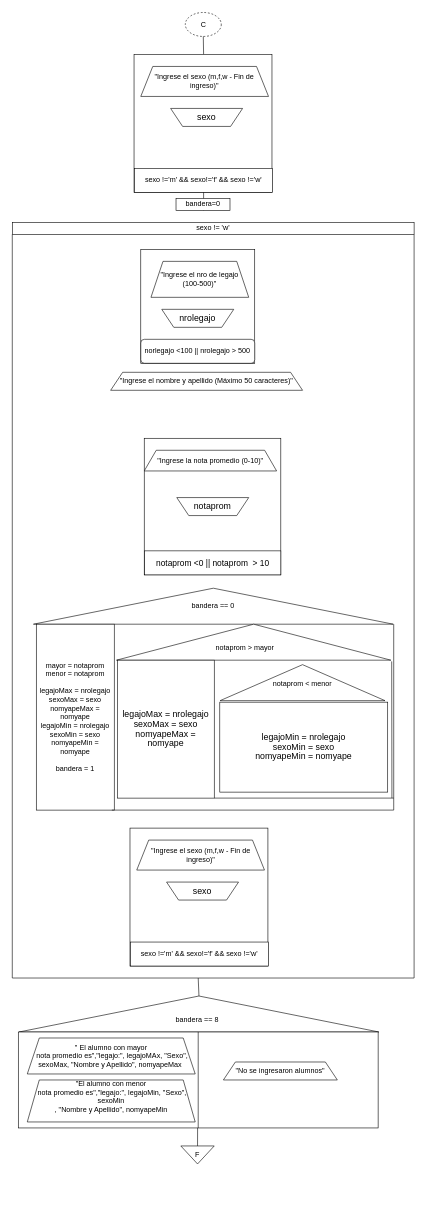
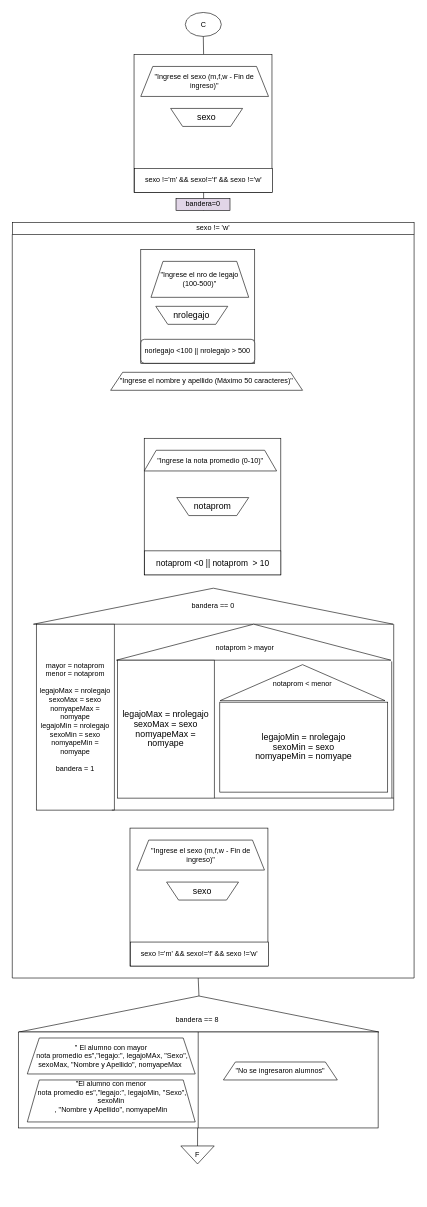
node "C": style dashed -> solid
node "bandera=0": fillcolor #ffffff -> #e1d5e7
node "nrolegajo": moved (198, 318) -> (192, 315)
